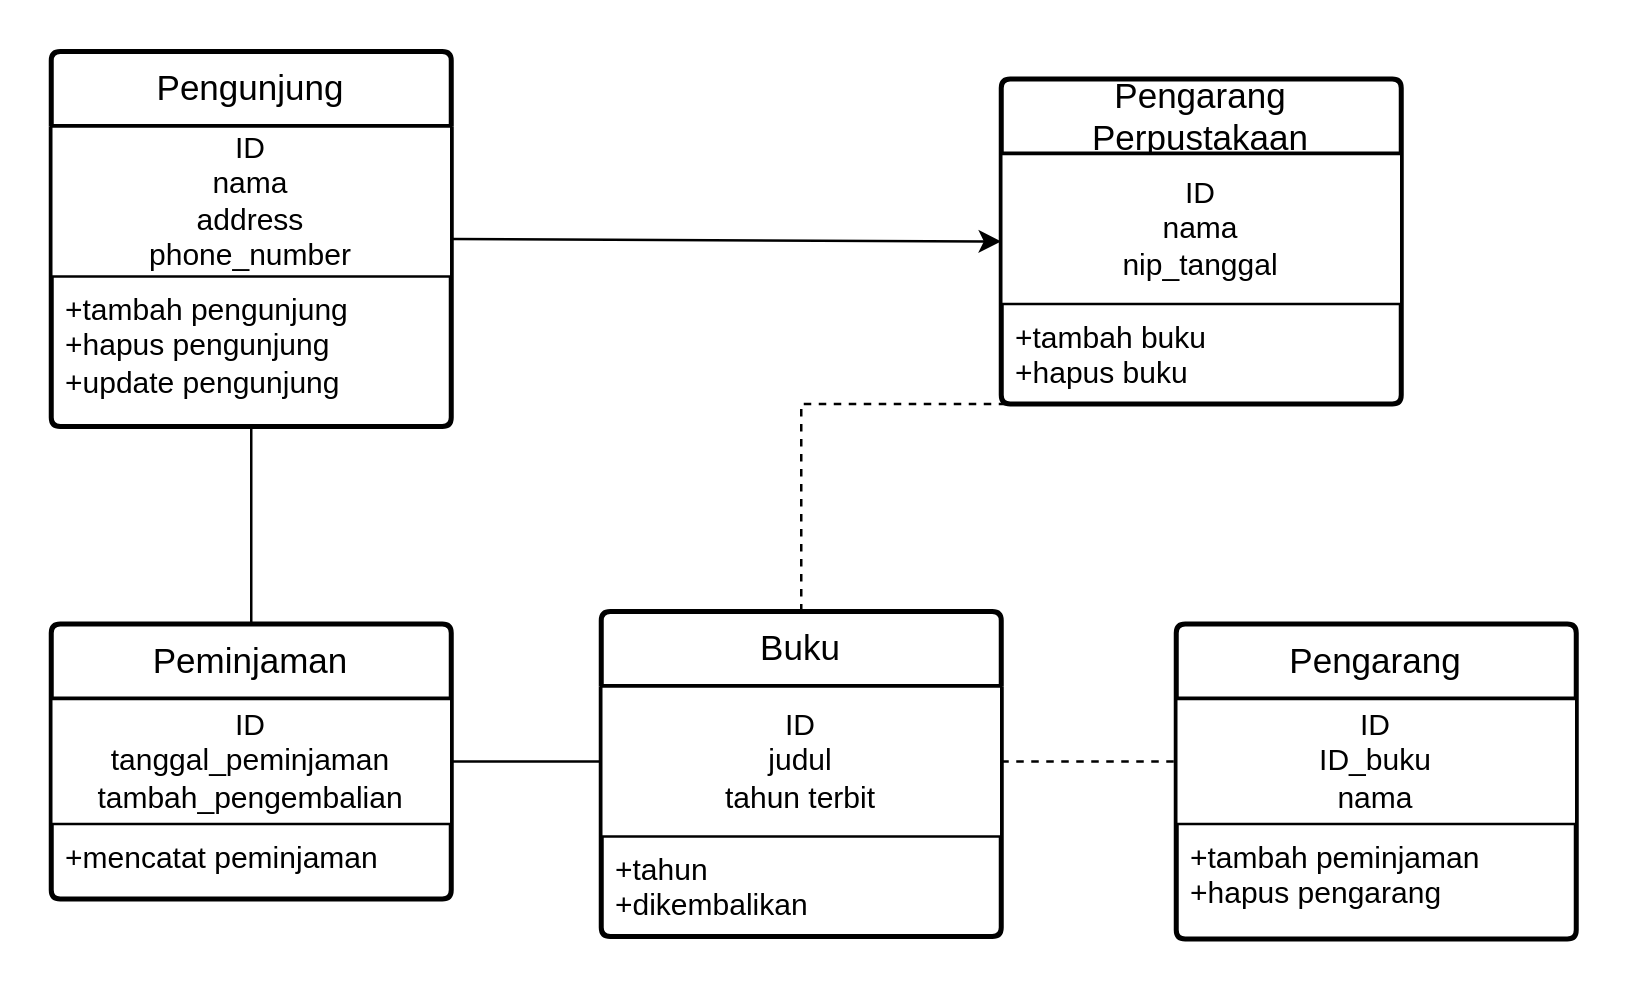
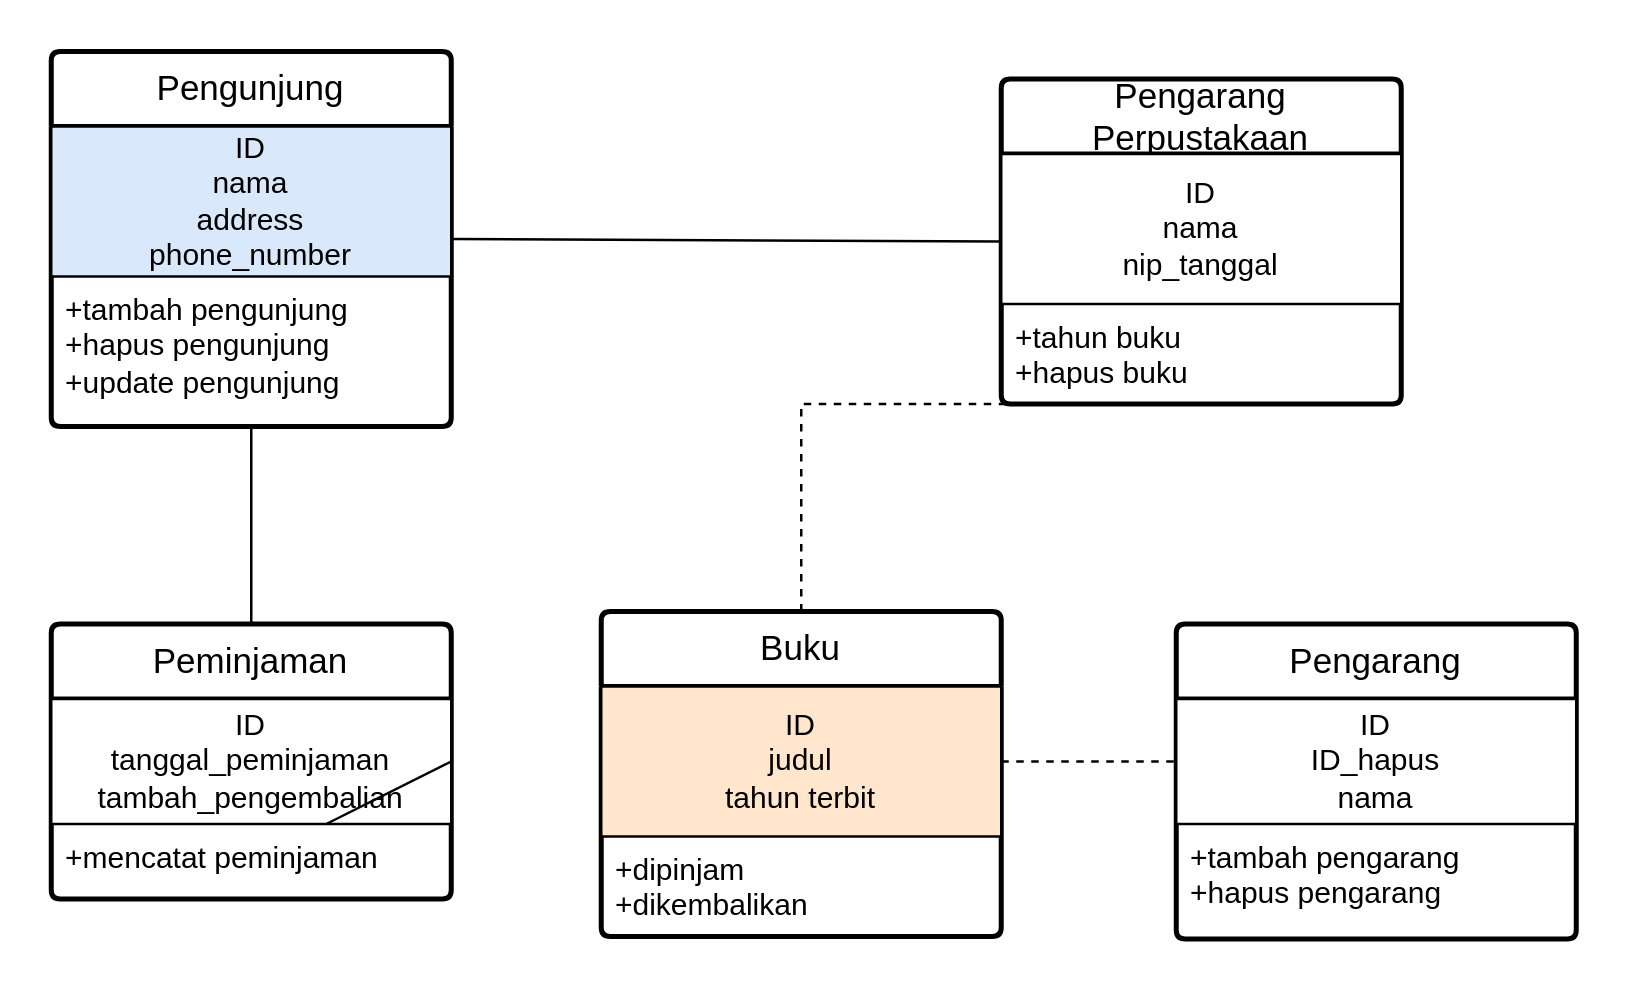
node "ID nama address phone_number": fillcolor #ffffff -> #dae8fc
edge "Pengunjung" -> "Pengarang Perpustakaan": arrowhead classic -> none
node "+tambah buku +hapus buku": label "+tambah buku +hapus buku" -> "+tahun buku +hapus buku"
edge "ID tanggal_peminjaman tambah_pengembalian" -- "ID judul tahun terbit": now "ID tanggal_peminjaman tambah_pengembalian" -- "+mencatat peminjaman"
node "ID judul tahun terbit": fillcolor #ffffff -> #ffe6cc
node "ID ID_buku nama": label "ID ID_buku nama" -> "ID ID_hapus nama"
node "+tambah peminjaman +hapus pengarang": label "+tambah peminjaman +hapus pengarang" -> "+tambah pengarang +hapus pengarang"
node "+tahun +dikembalikan": label "+tahun +dikembalikan" -> "+dipinjam +dikembalikan"
